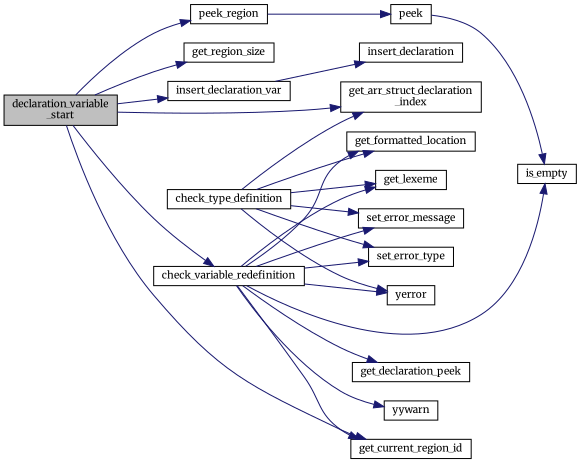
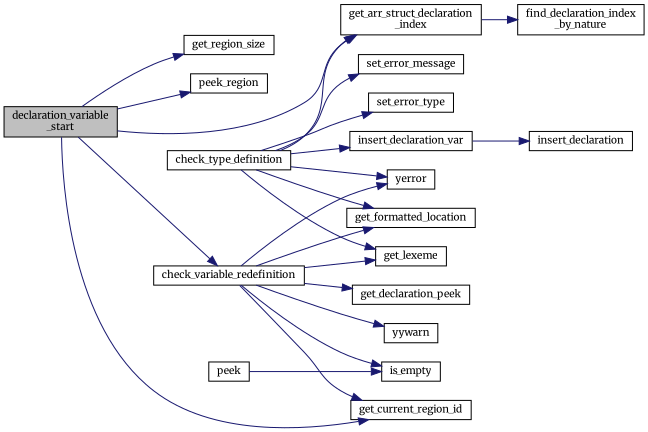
edge "peek_region" -> "peek": removed
node "find_declaration_index _by_nature": added
edge "declaration_variable _start" -> "insert_declaration_var": now "check_type_definition" -> "insert_declaration_var"
edge "check_variable_redefinition" -> "set_error_message": removed
edge "check_variable_redefinition" -> "set_error_type": removed
